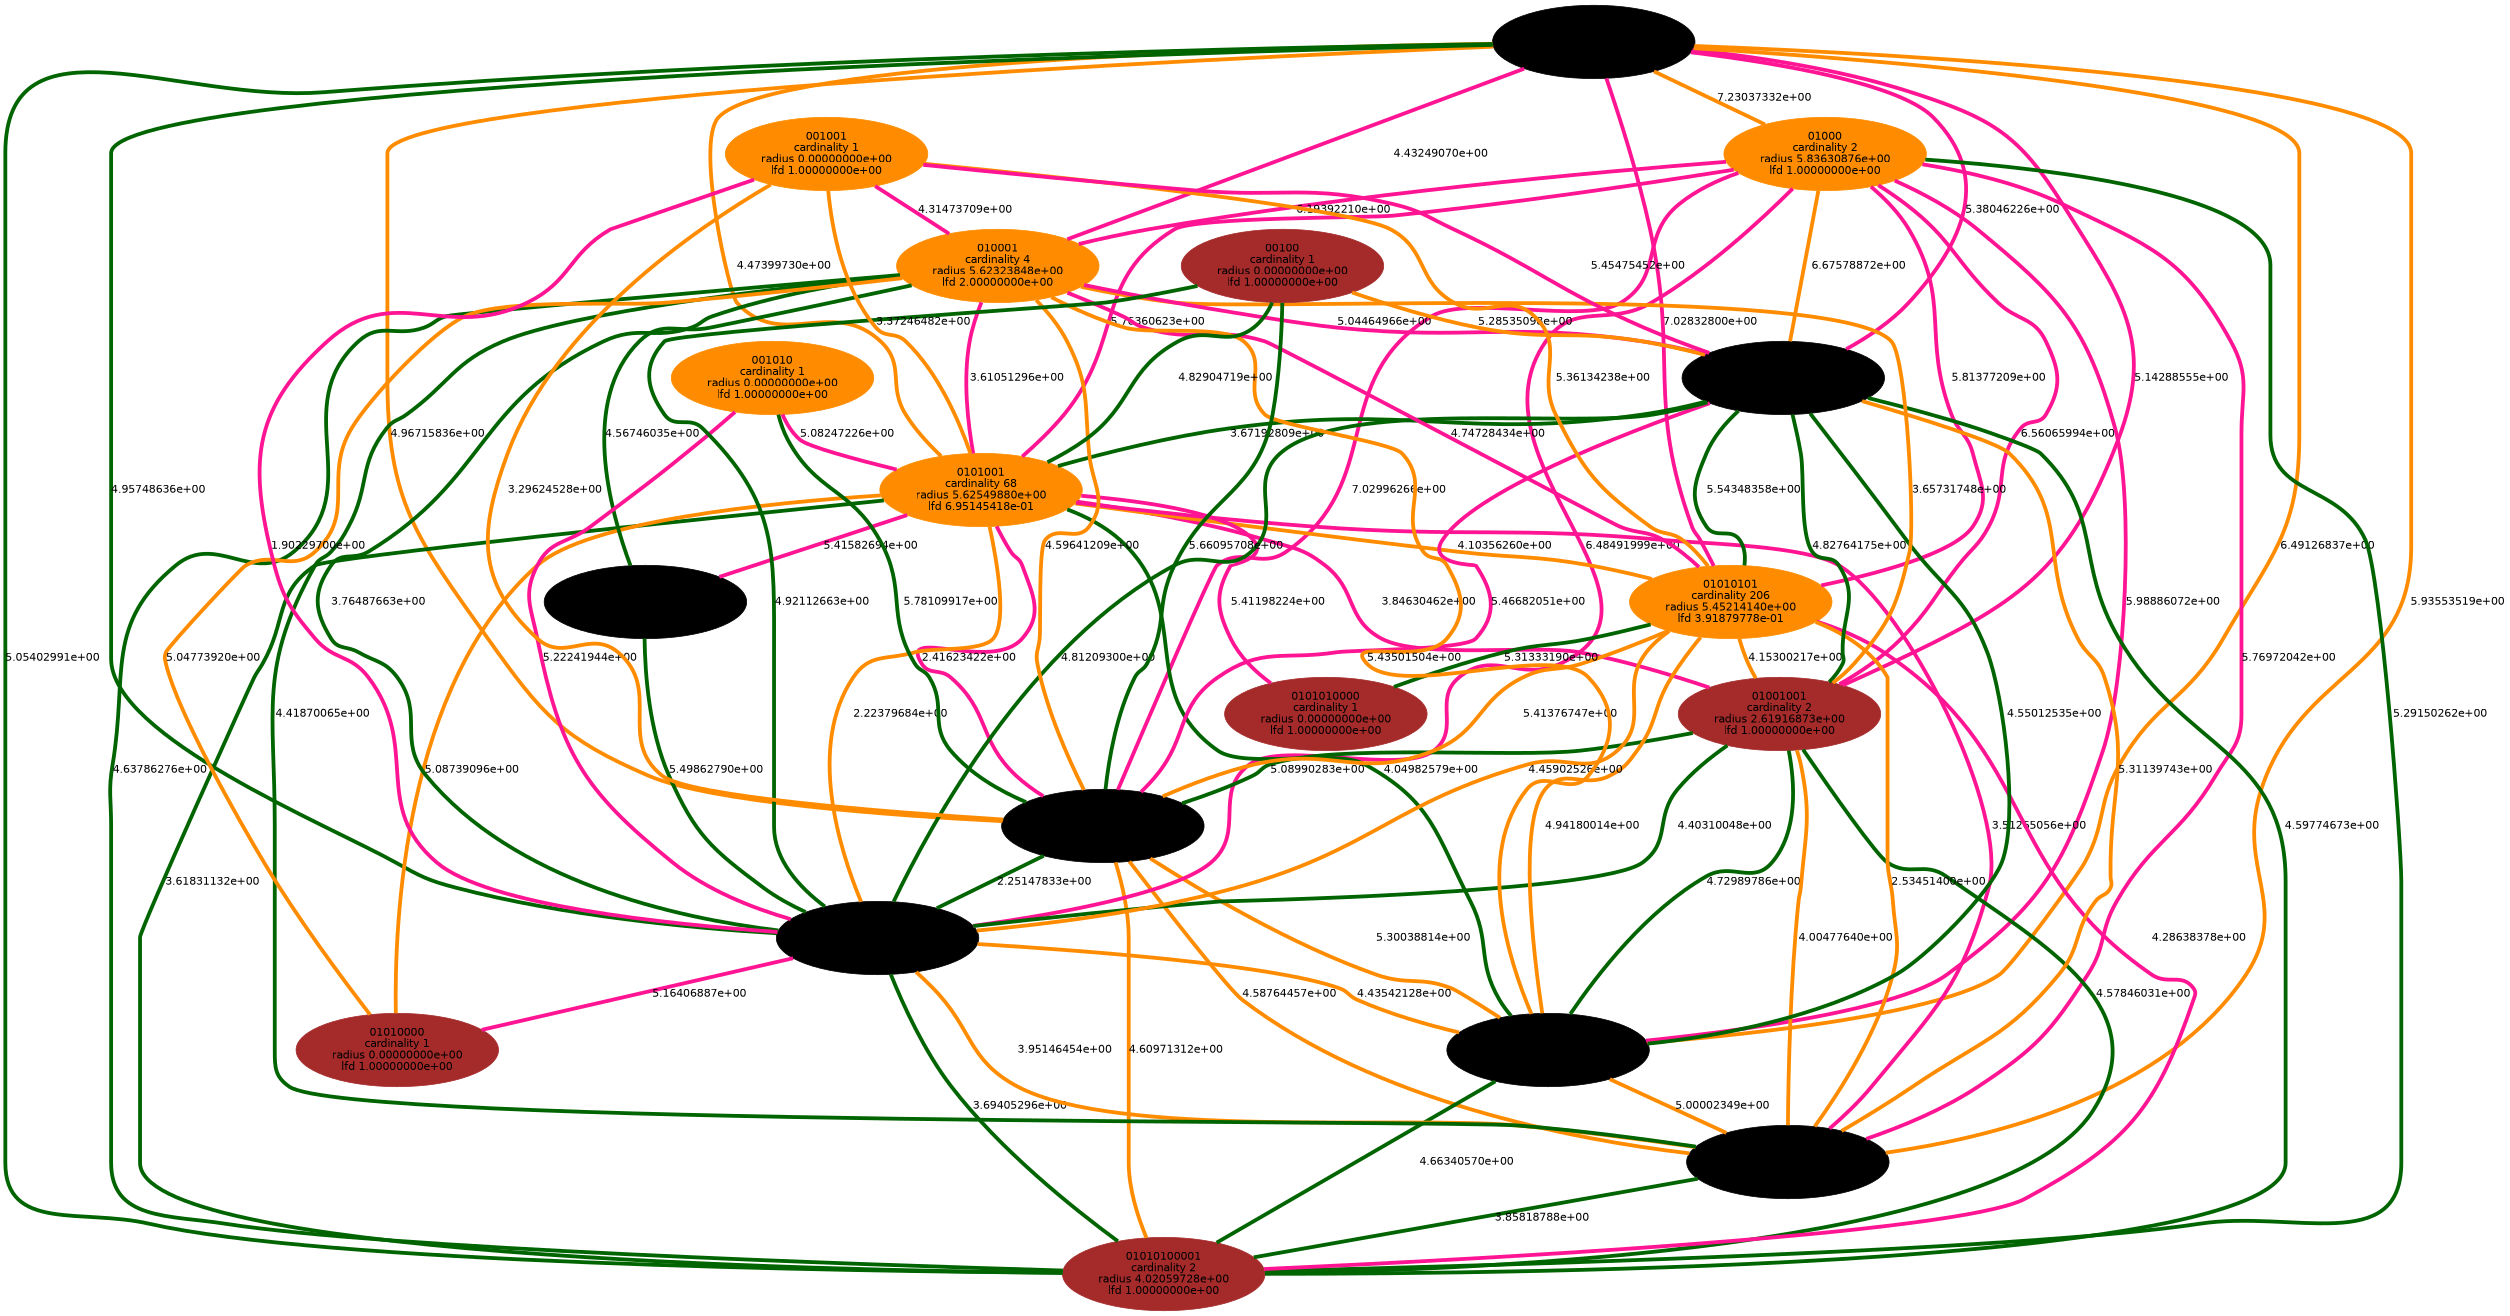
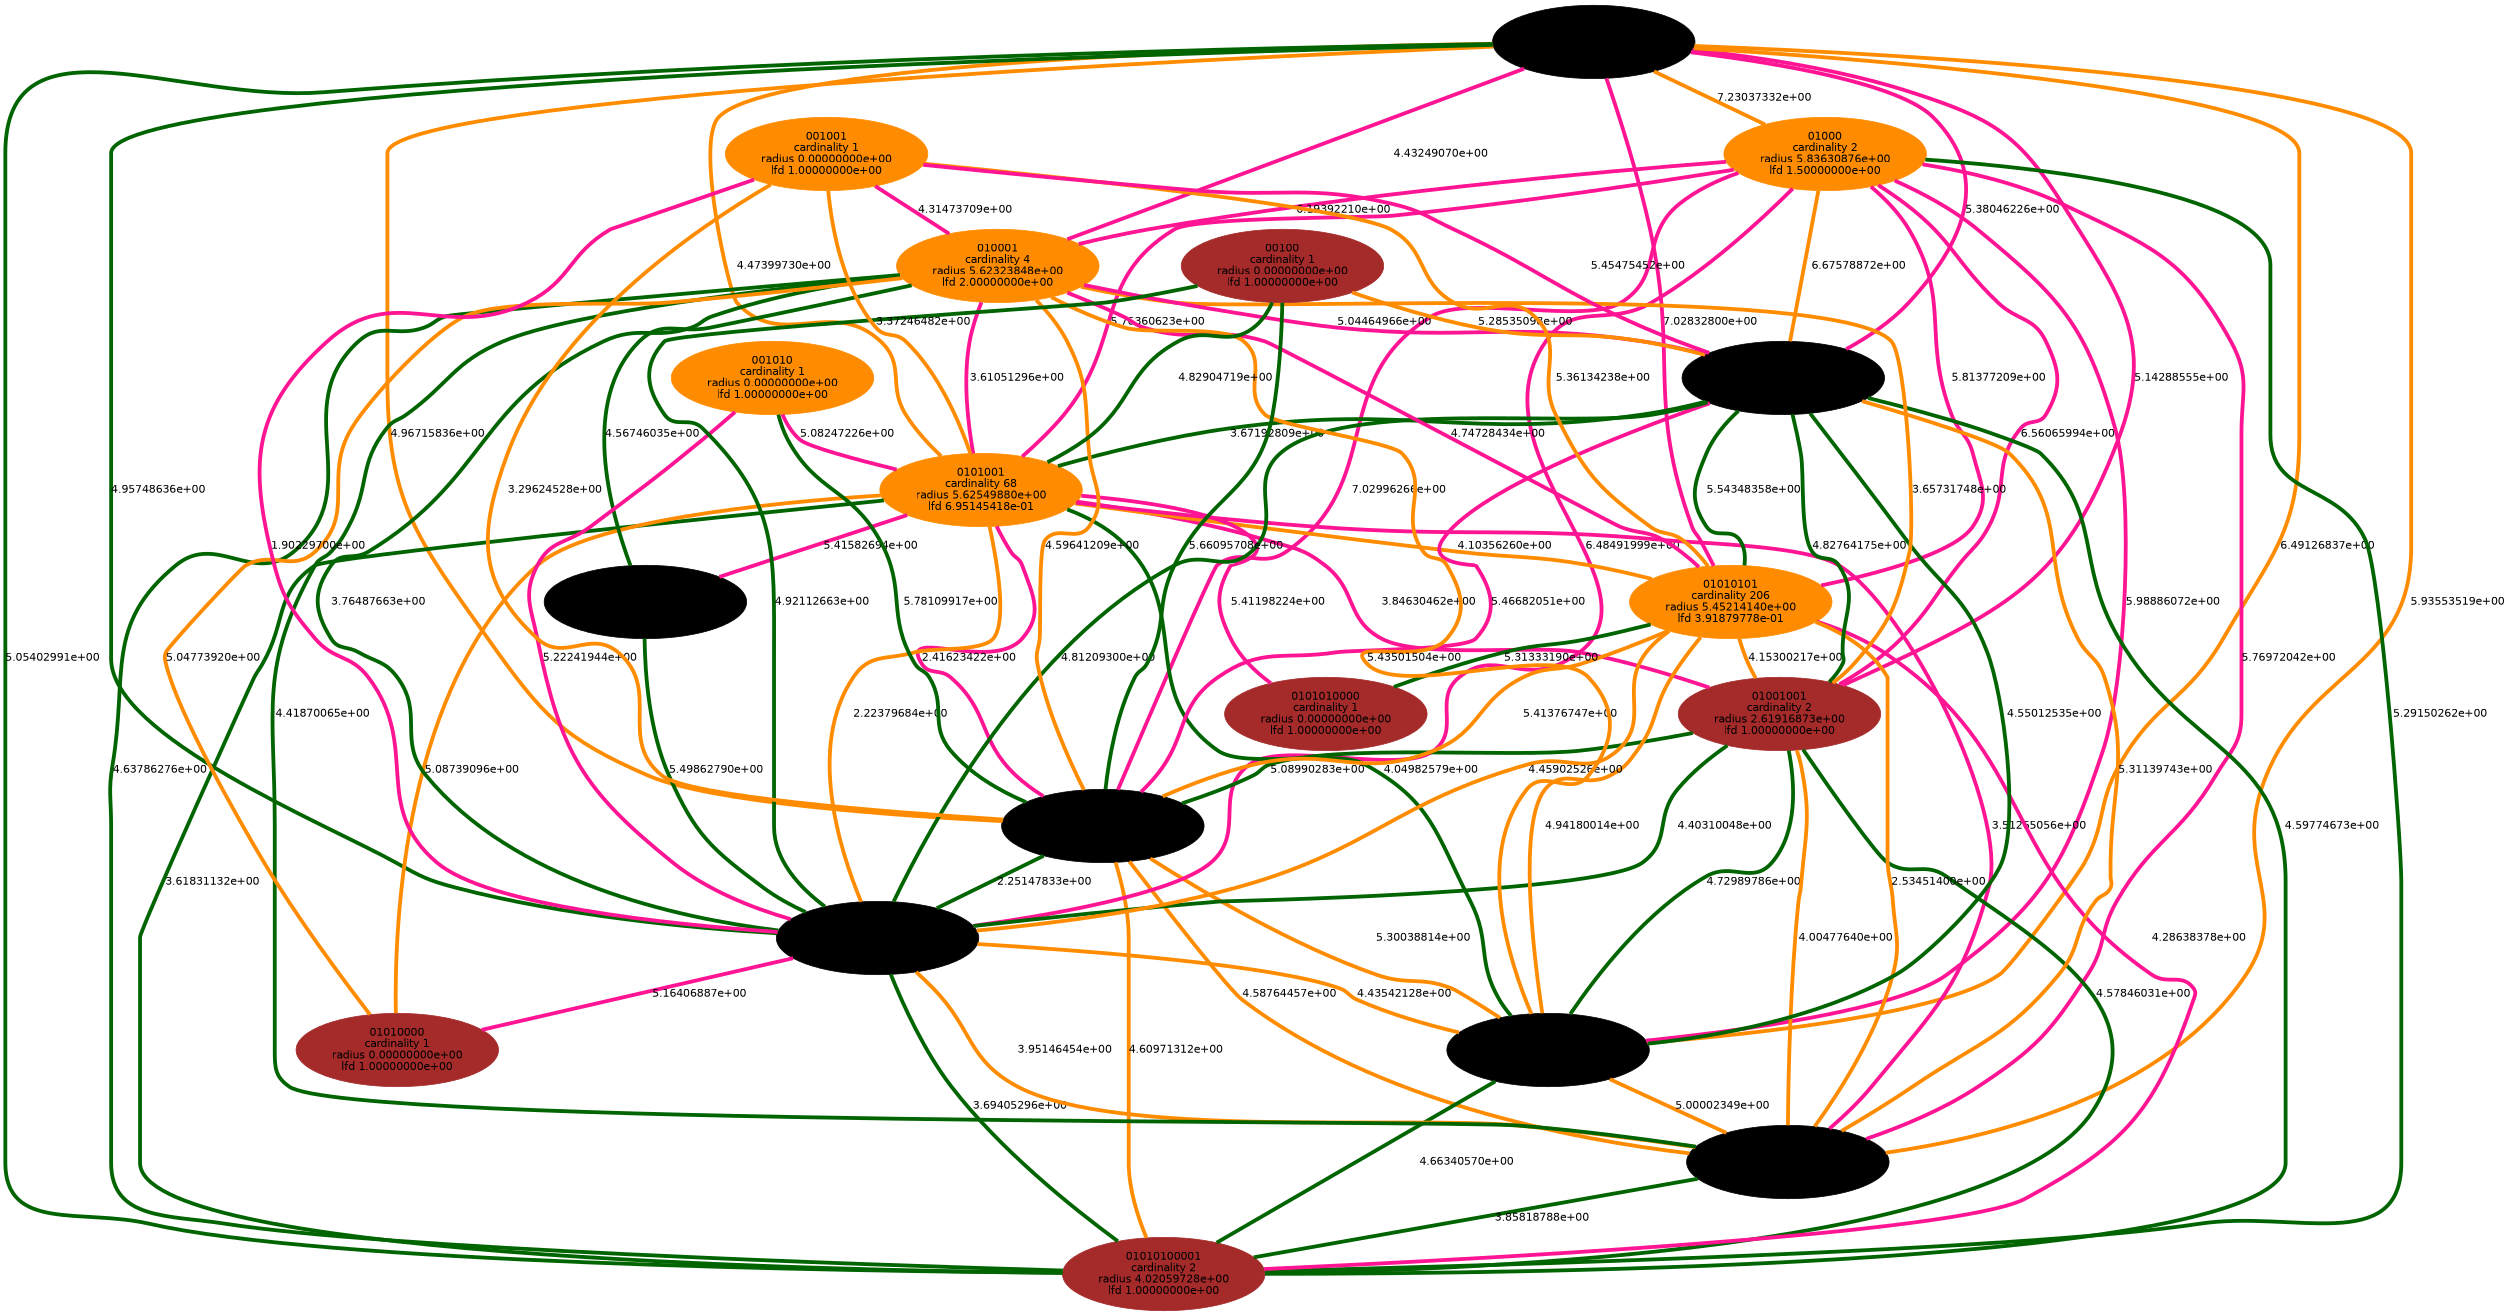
node "01000 cardinality 2 radius 5.83630876e+00 lfd 1.00000000e+00": label "01000 cardinality 2 radius 5.83630876e+00 lfd 1.00000000e+00" -> "01000 cardinality 2 radius 5.83630876e+00 lfd 1.50000000e+00"
